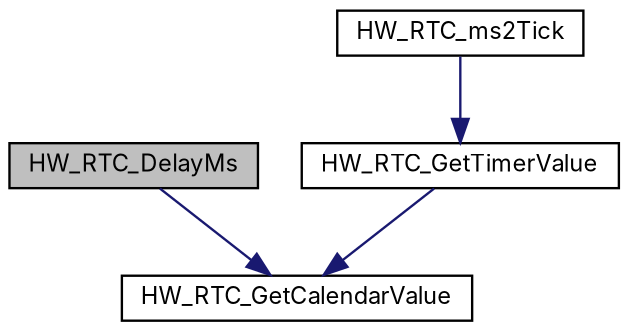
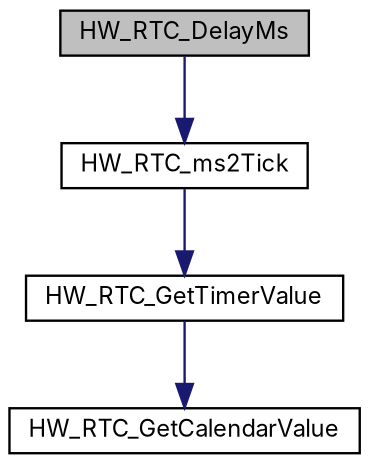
edge "HW_RTC_DelayMs" -> "HW_RTC_GetCalendarValue": now "HW_RTC_DelayMs" -> "HW_RTC_ms2Tick"
